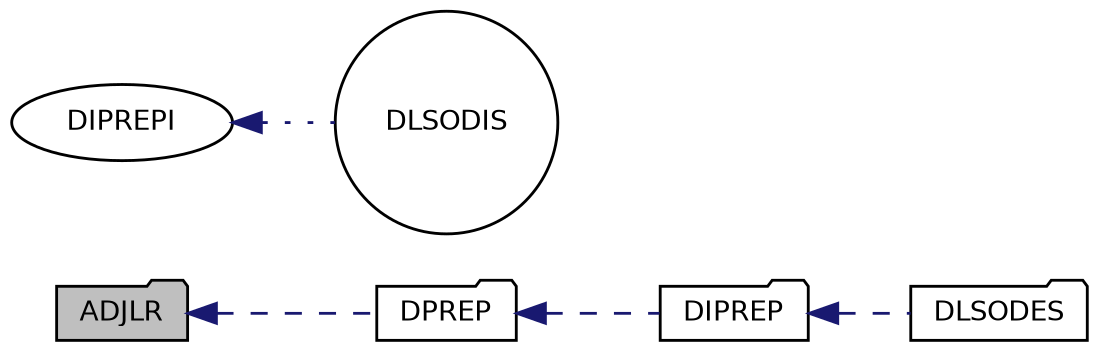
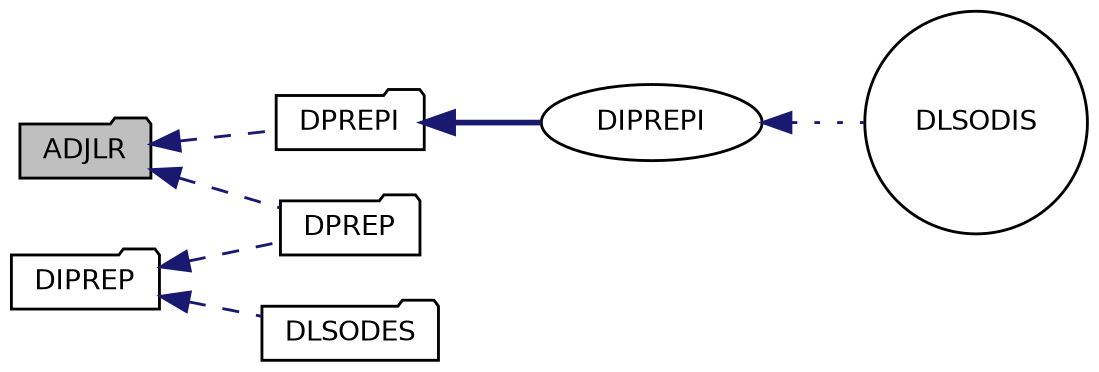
node "DPREPI": added
edge "DIPREP" -> "DPREP": reversed
